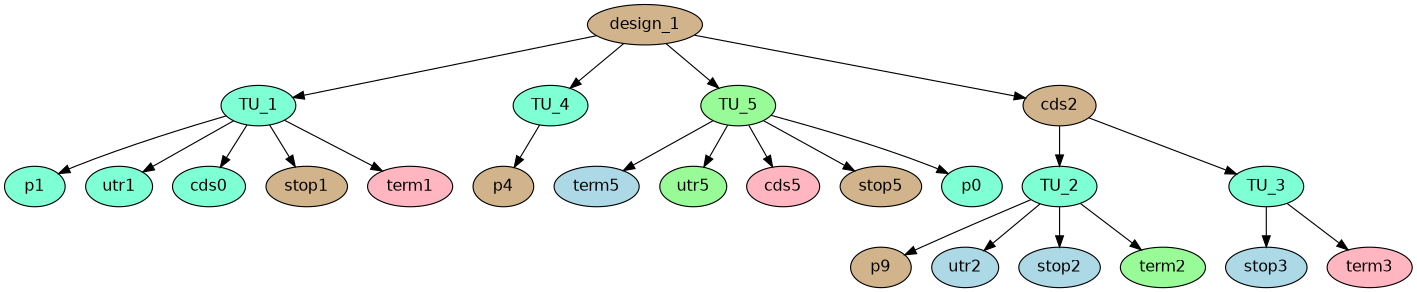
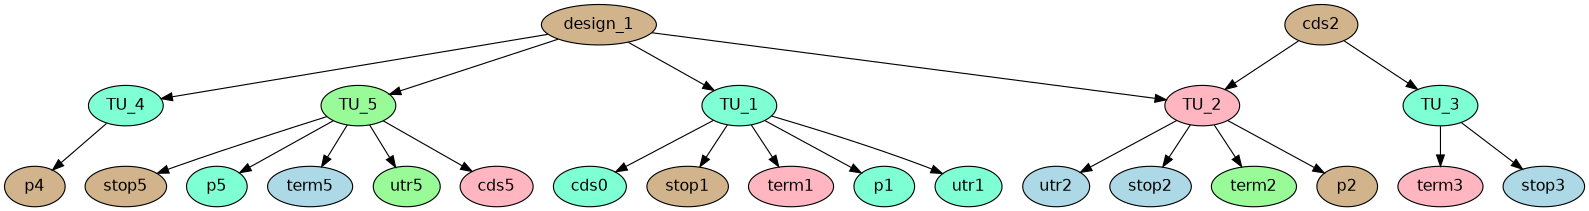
edge "design_1" -> "cds2": now "design_1" -> "TU_2"
node "p0": label "p0" -> "p5"
node "TU_2": fillcolor aquamarine -> lightpink
node "p9": label "p9" -> "p2"
